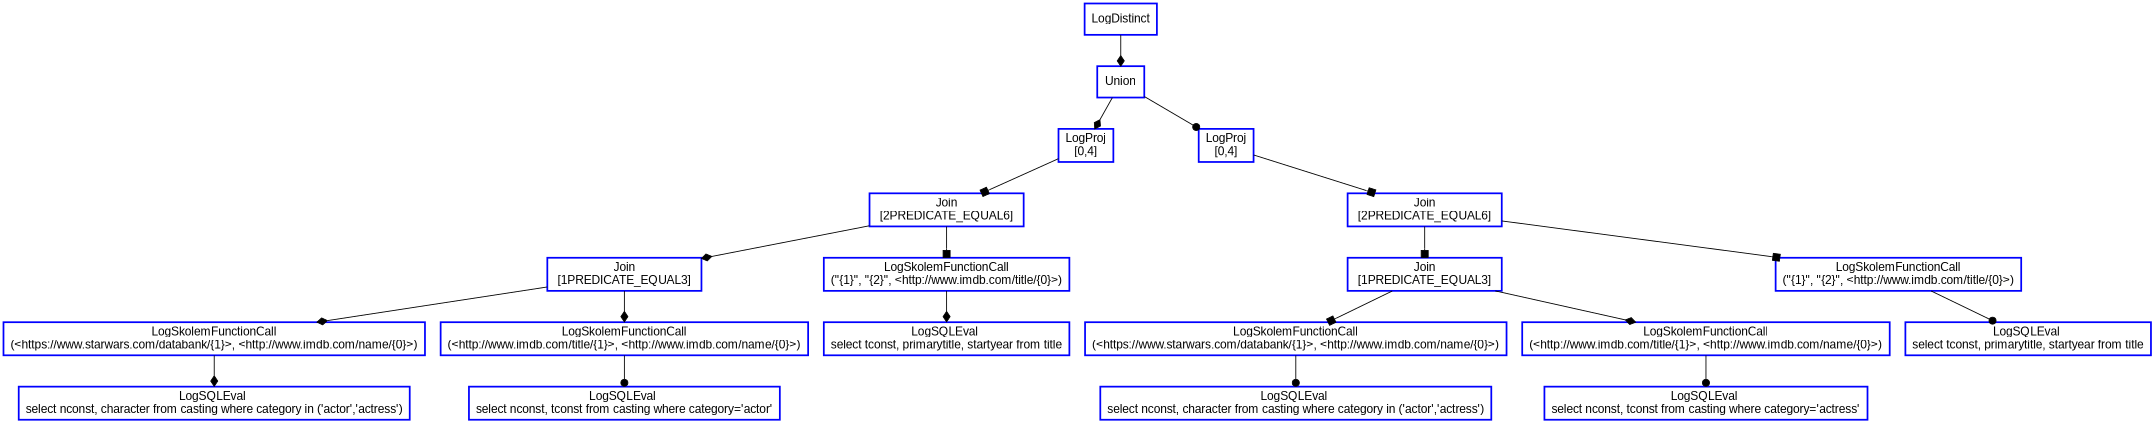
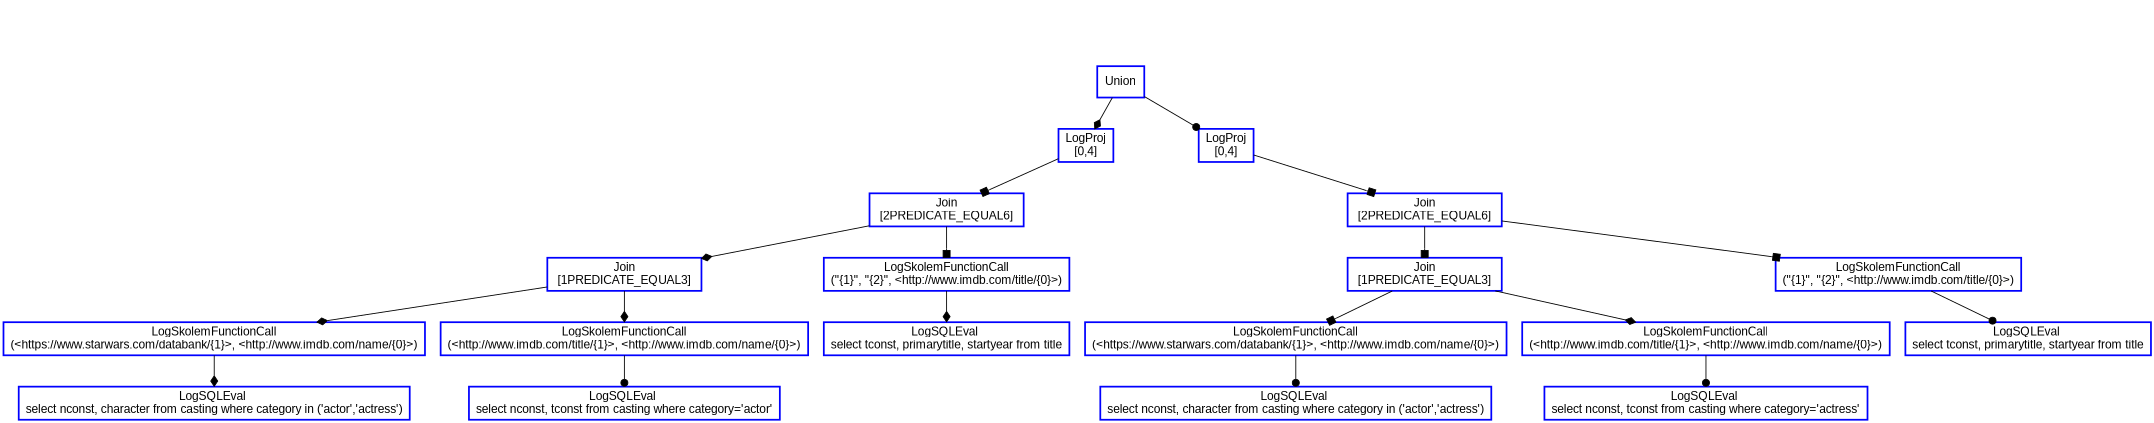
node "LogDistinct": removed
